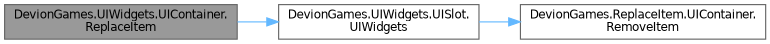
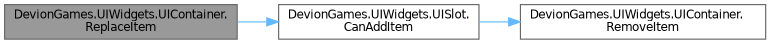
node "DevionGames.UIWidgets.UISlot. UIWidgets": label "DevionGames.UIWidgets.UISlot. UIWidgets" -> "DevionGames.UIWidgets.UISlot. CanAddItem"
node "DevionGames.ReplaceItem.UIContainer. RemoveItem": label "DevionGames.ReplaceItem.UIContainer. RemoveItem" -> "DevionGames.UIWidgets.UIContainer. RemoveItem"
